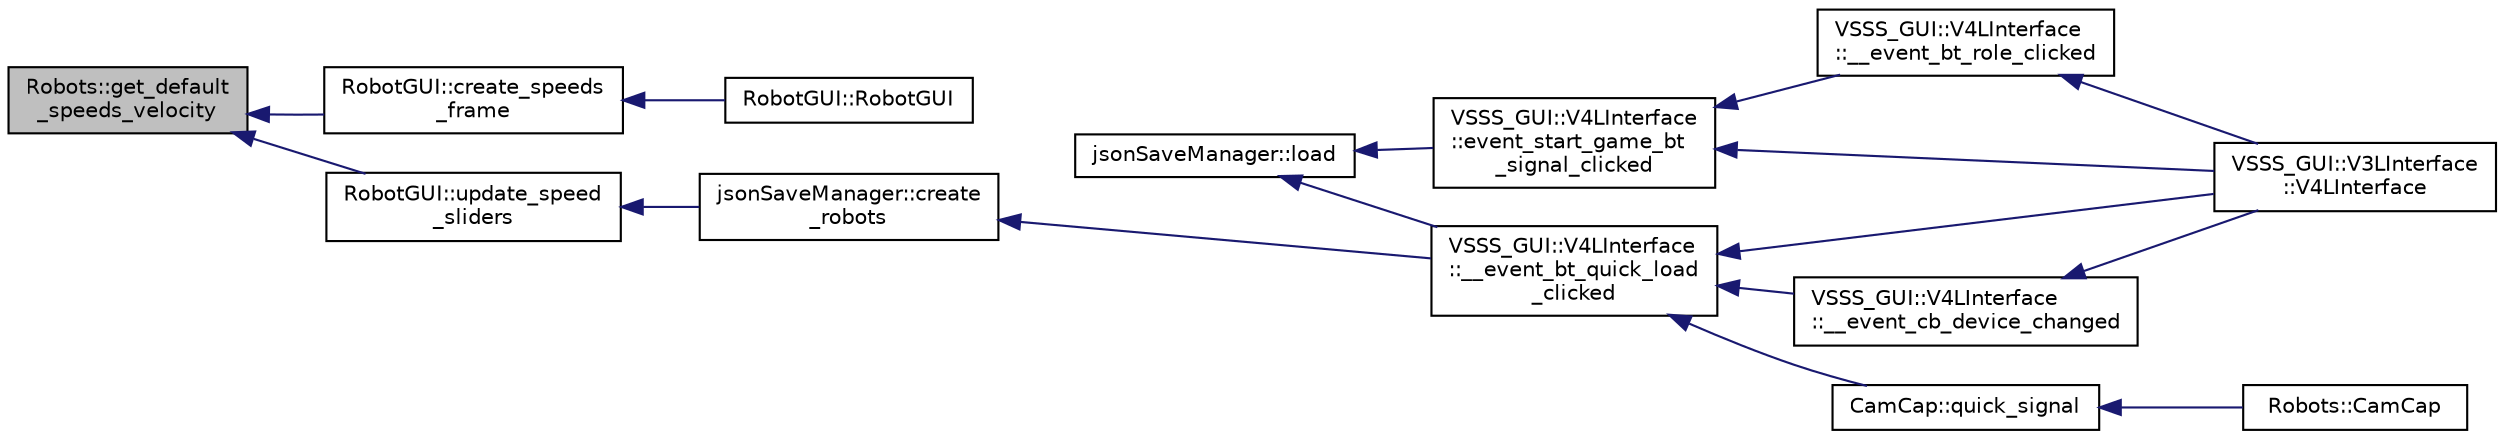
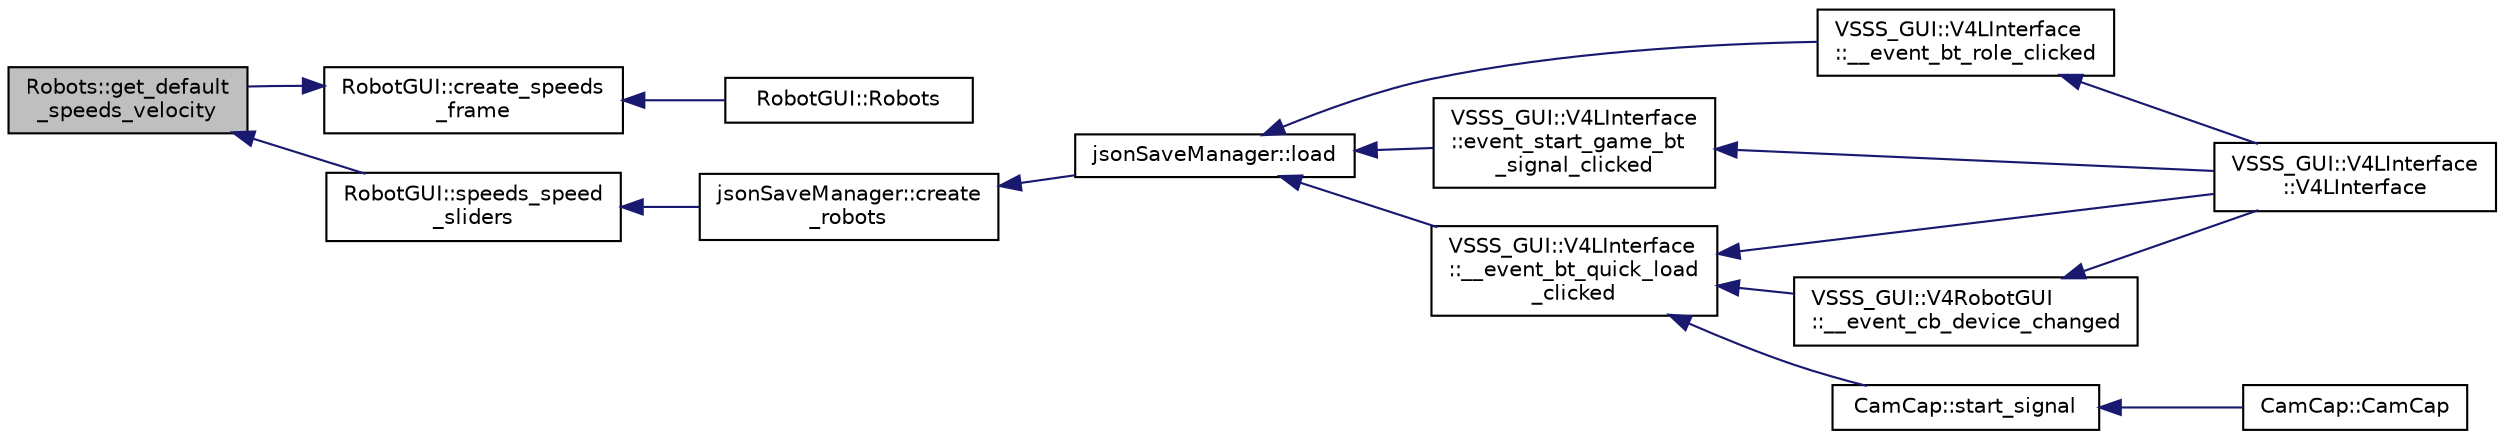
edge "VSSS_GUI::V4LInterface ::__event_bt_role_clicked" -> "VSSS_GUI::V4LInterface ::event_start_game_bt _signal_clicked": now "VSSS_GUI::V4LInterface ::__event_bt_role_clicked" -> "jsonSaveManager::load"
node "RobotGUI::RobotGUI": label "RobotGUI::RobotGUI" -> "RobotGUI::Robots"
edge "RobotGUI::create_speeds _frame" -> "Robots::get_default _speeds_velocity": reversed
node "VSSS_GUI::V3LInterface ::V4LInterface": label "VSSS_GUI::V3LInterface ::V4LInterface" -> "VSSS_GUI::V4LInterface ::V4LInterface"
node "RobotGUI::update_speed _sliders": label "RobotGUI::update_speed _sliders" -> "RobotGUI::speeds_speed _sliders"
edge "VSSS_GUI::V4LInterface ::__event_bt_quick_load _clicked" -> "jsonSaveManager::create _robots": now "jsonSaveManager::load" -> "jsonSaveManager::create _robots"
node "VSSS_GUI::V4LInterface ::__event_cb_device_changed": label "VSSS_GUI::V4LInterface ::__event_cb_device_changed" -> "VSSS_GUI::V4RobotGUI ::__event_cb_device_changed"
node "CamCap::quick_signal": label "CamCap::quick_signal" -> "CamCap::start_signal"
node "Robots::CamCap": label "Robots::CamCap" -> "CamCap::CamCap"
